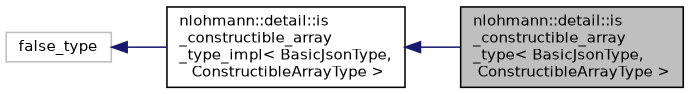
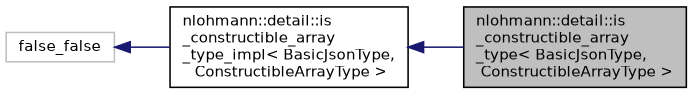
node "false_type": label "false_type" -> "false_false"
